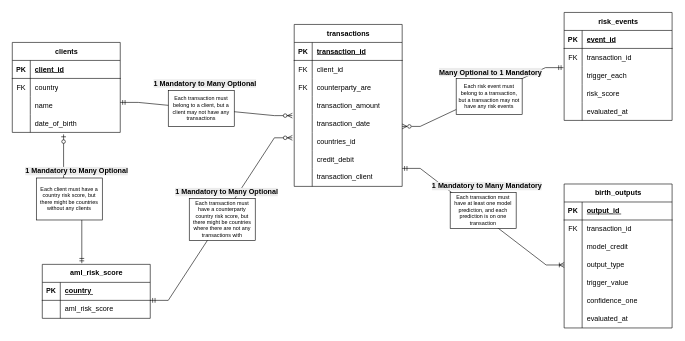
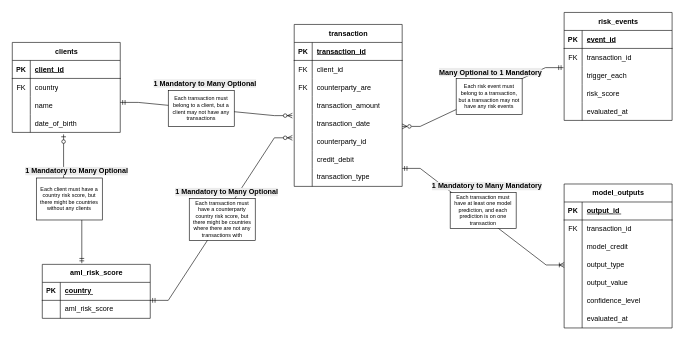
node "transactions": label "transactions" -> "transaction"
node "countries_id": label "countries_id" -> "counterparty_id"
node "transaction_client": label "transaction_client" -> "transaction_type"
node "birth_outputs": label "birth_outputs" -> "model_outputs"
node "trigger_value": label "trigger_value" -> "output_value"
node "confidence_one": label "confidence_one" -> "confidence_level"
